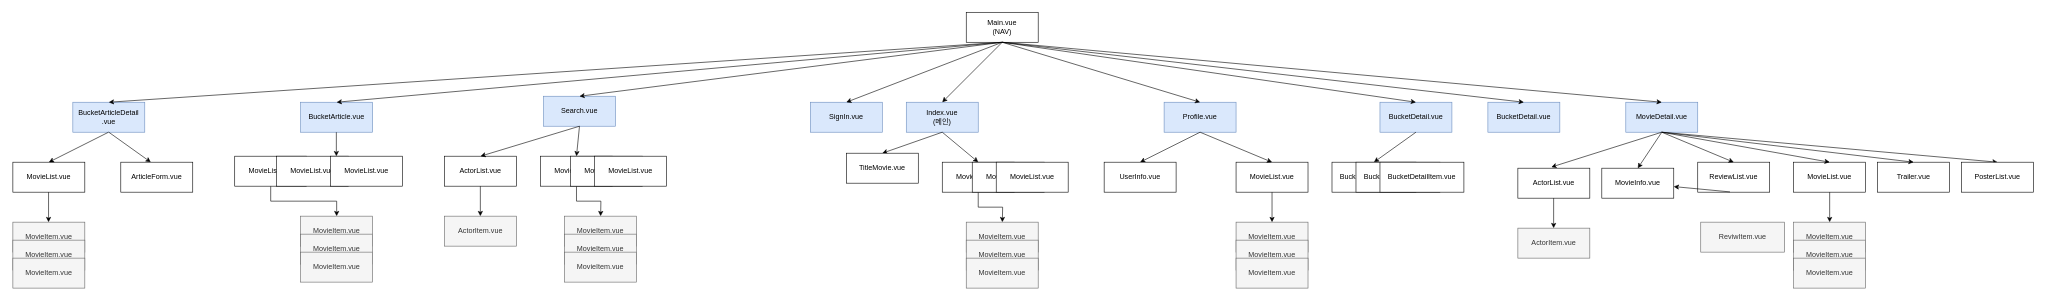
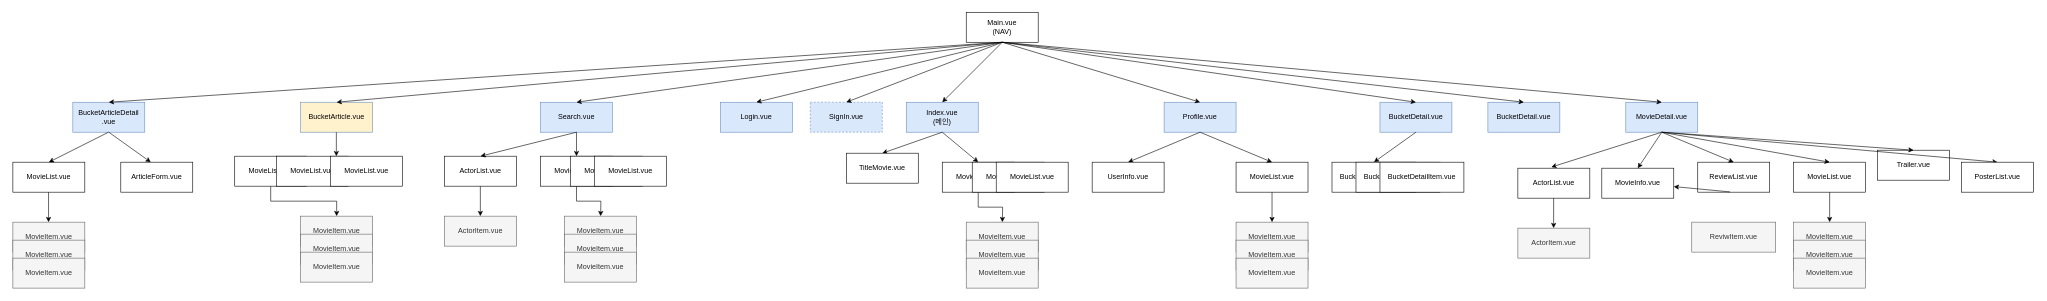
edge "Main.vue (NAV)" -> "Login.vue": added
node "Search.vue": moved (579, 111) -> (576, 117)
node "BucketArticle.vue": fillcolor #dae8fc -> #fff2cc
node "Login.vue": added
node "SignIn.vue": style solid -> dashed
node "UserInfo.vue": moved (1140, 177) -> (1128, 177)
node "Trailer.vue": moved (1914, 177) -> (1914, 165)
node "ReviwItem.vue": moved (1743, 237) -> (1734, 237)
